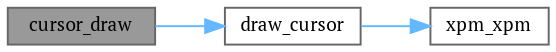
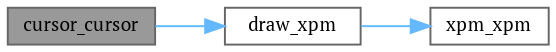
node "cursor_draw": label "cursor_draw" -> "cursor_cursor"
node "draw_cursor": label "draw_cursor" -> "draw_xpm"
